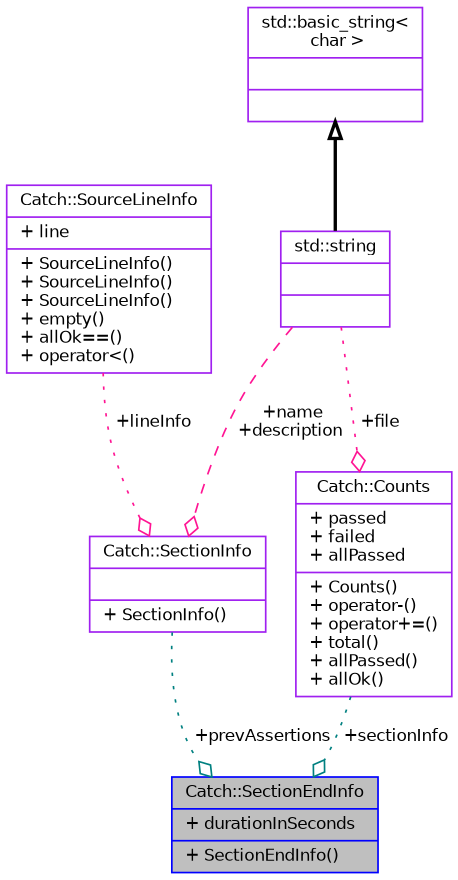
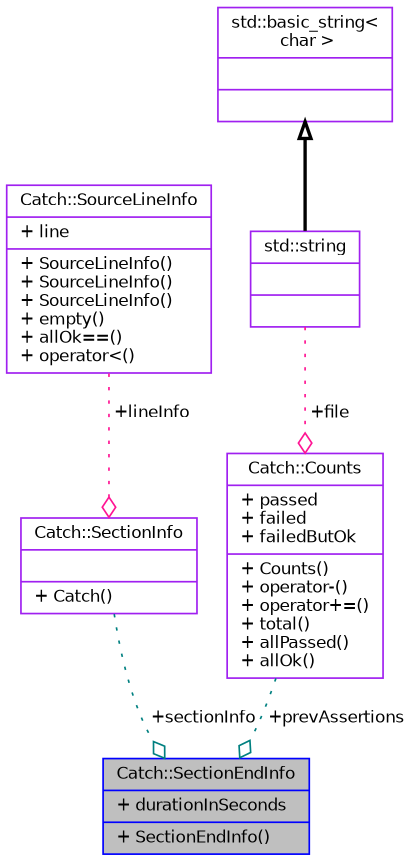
edge "std::string" -> "Catch::SectionInfo": removed, label "+name +description"
node "Catch::Counts": text "+ allPassed" -> "+ failedButOk"
node "Catch::SectionInfo": text "+ SectionInfo()" -> "+ Catch()"
edge "Catch::SectionInfo" -> "Catch::SectionEndInfo": label " +prevAssertions" -> " +sectionInfo"
edge "Catch::Counts" -> "Catch::SectionEndInfo": label " +sectionInfo" -> " +prevAssertions"
